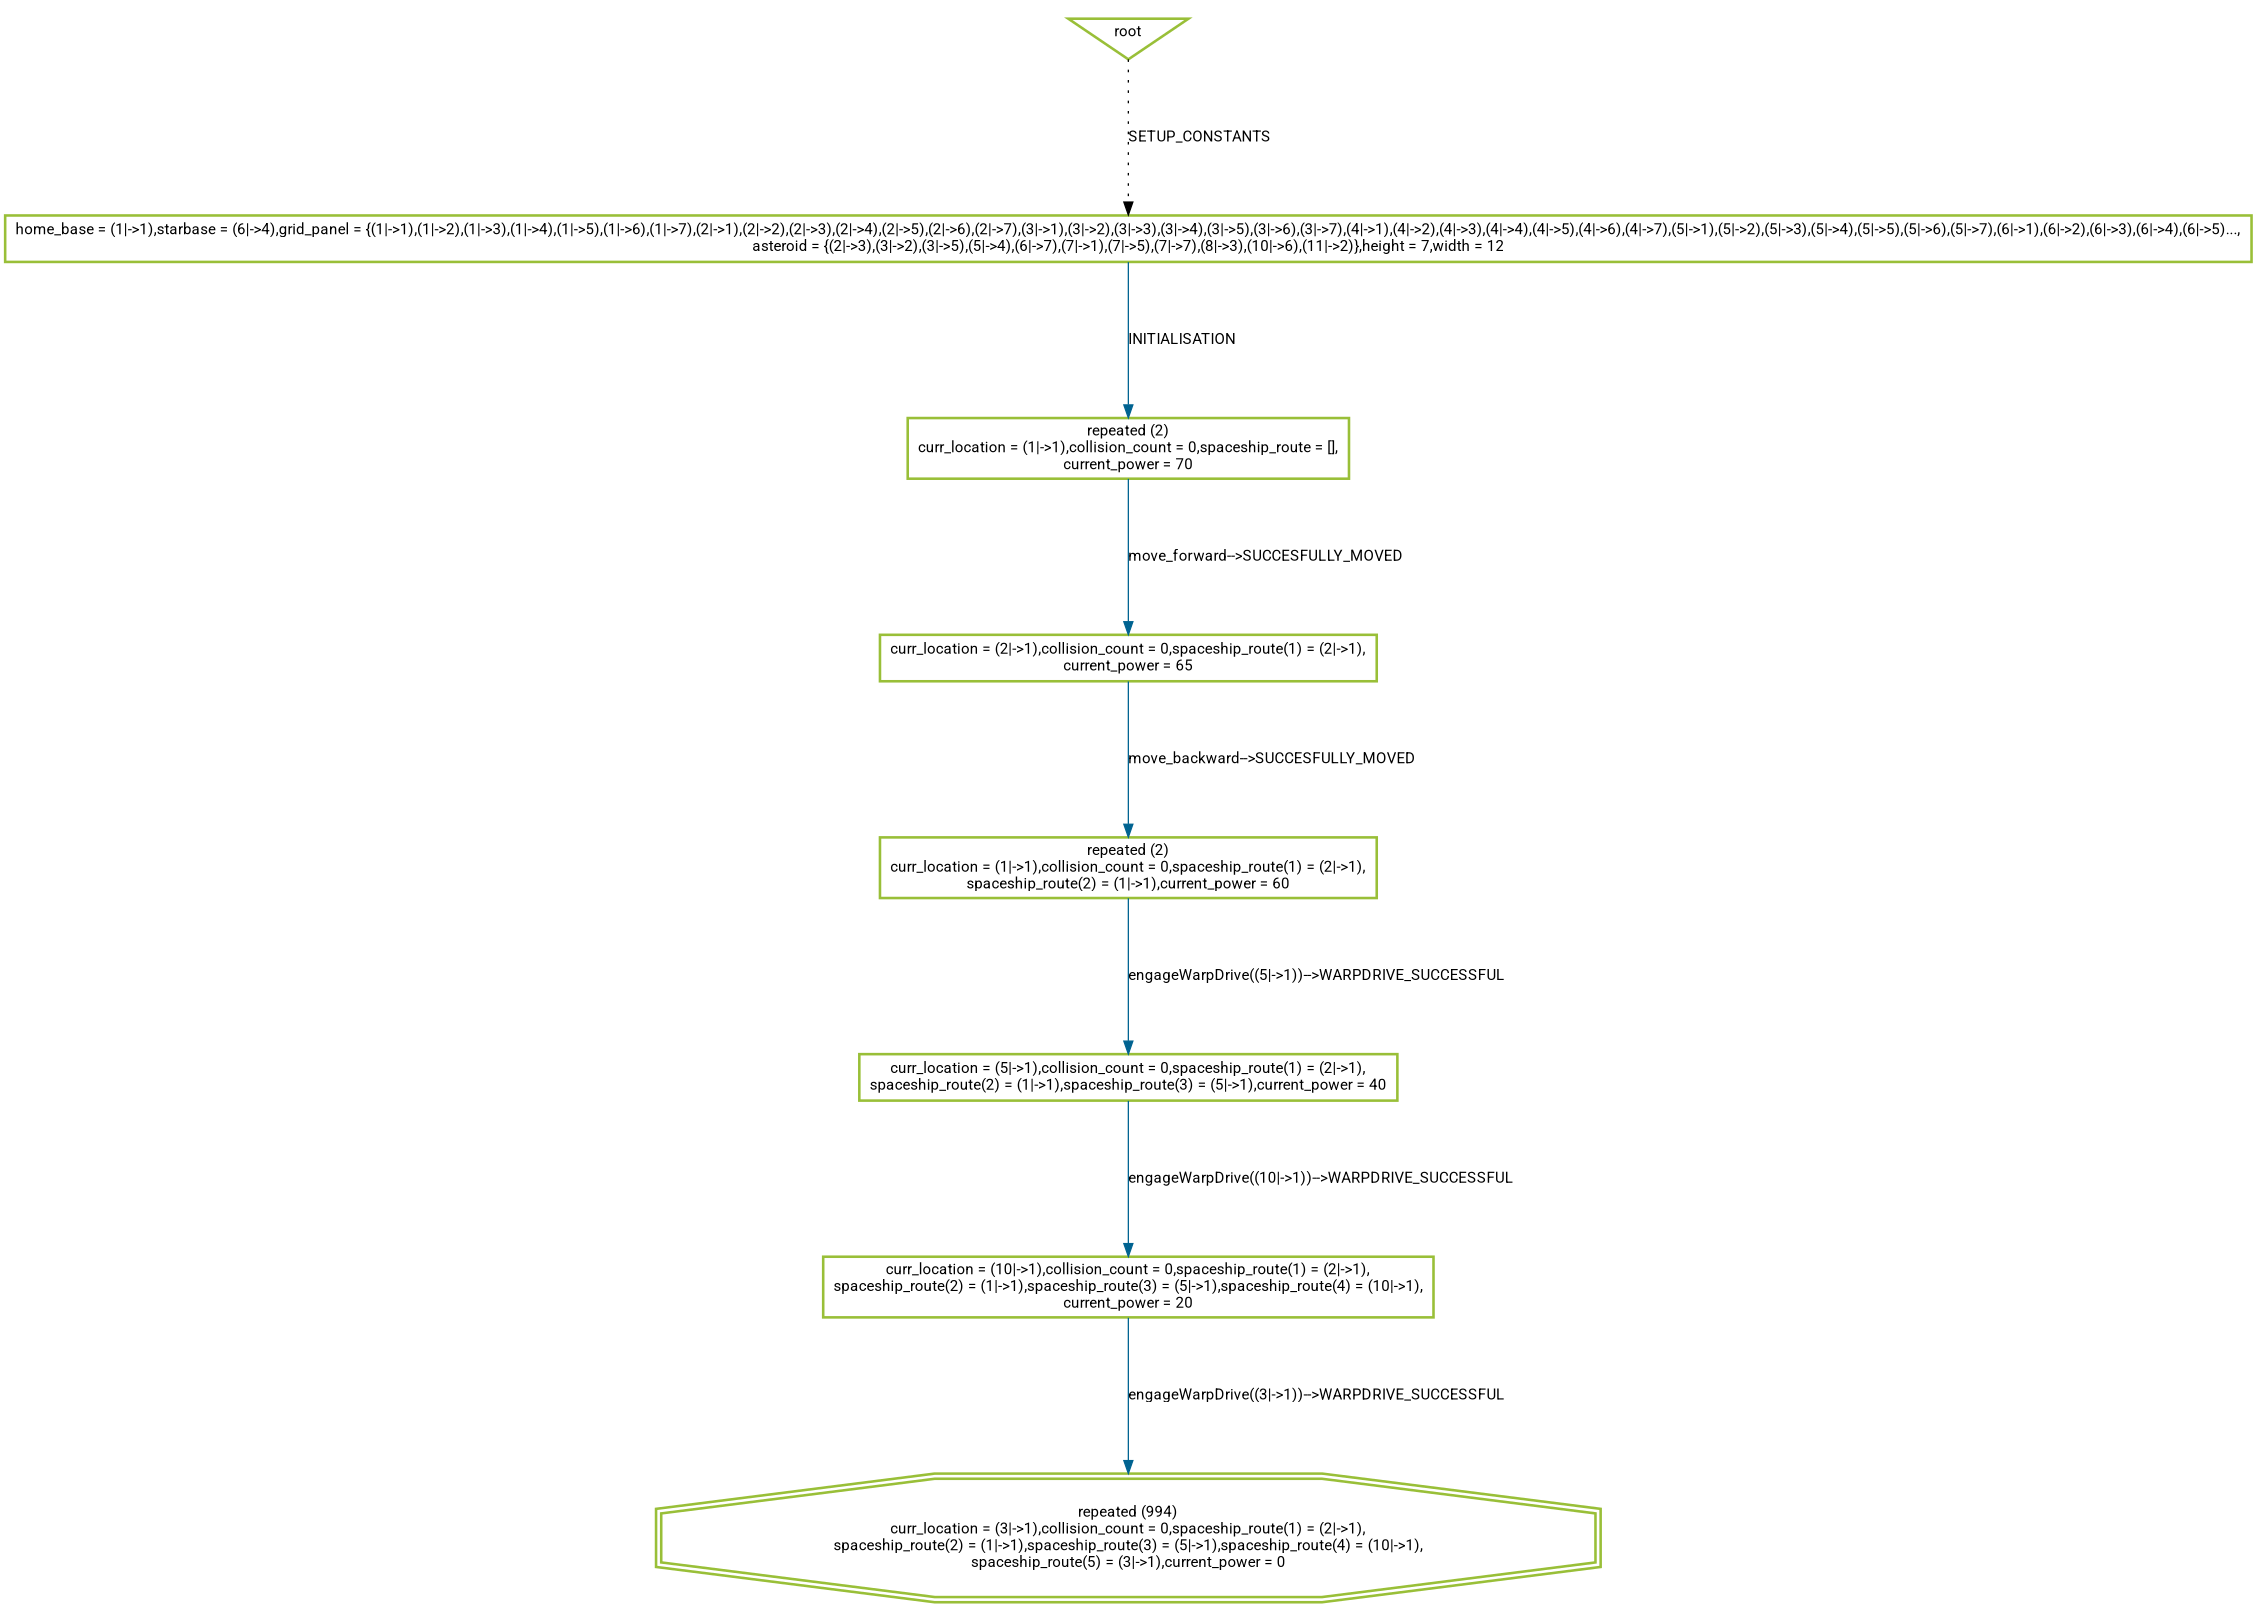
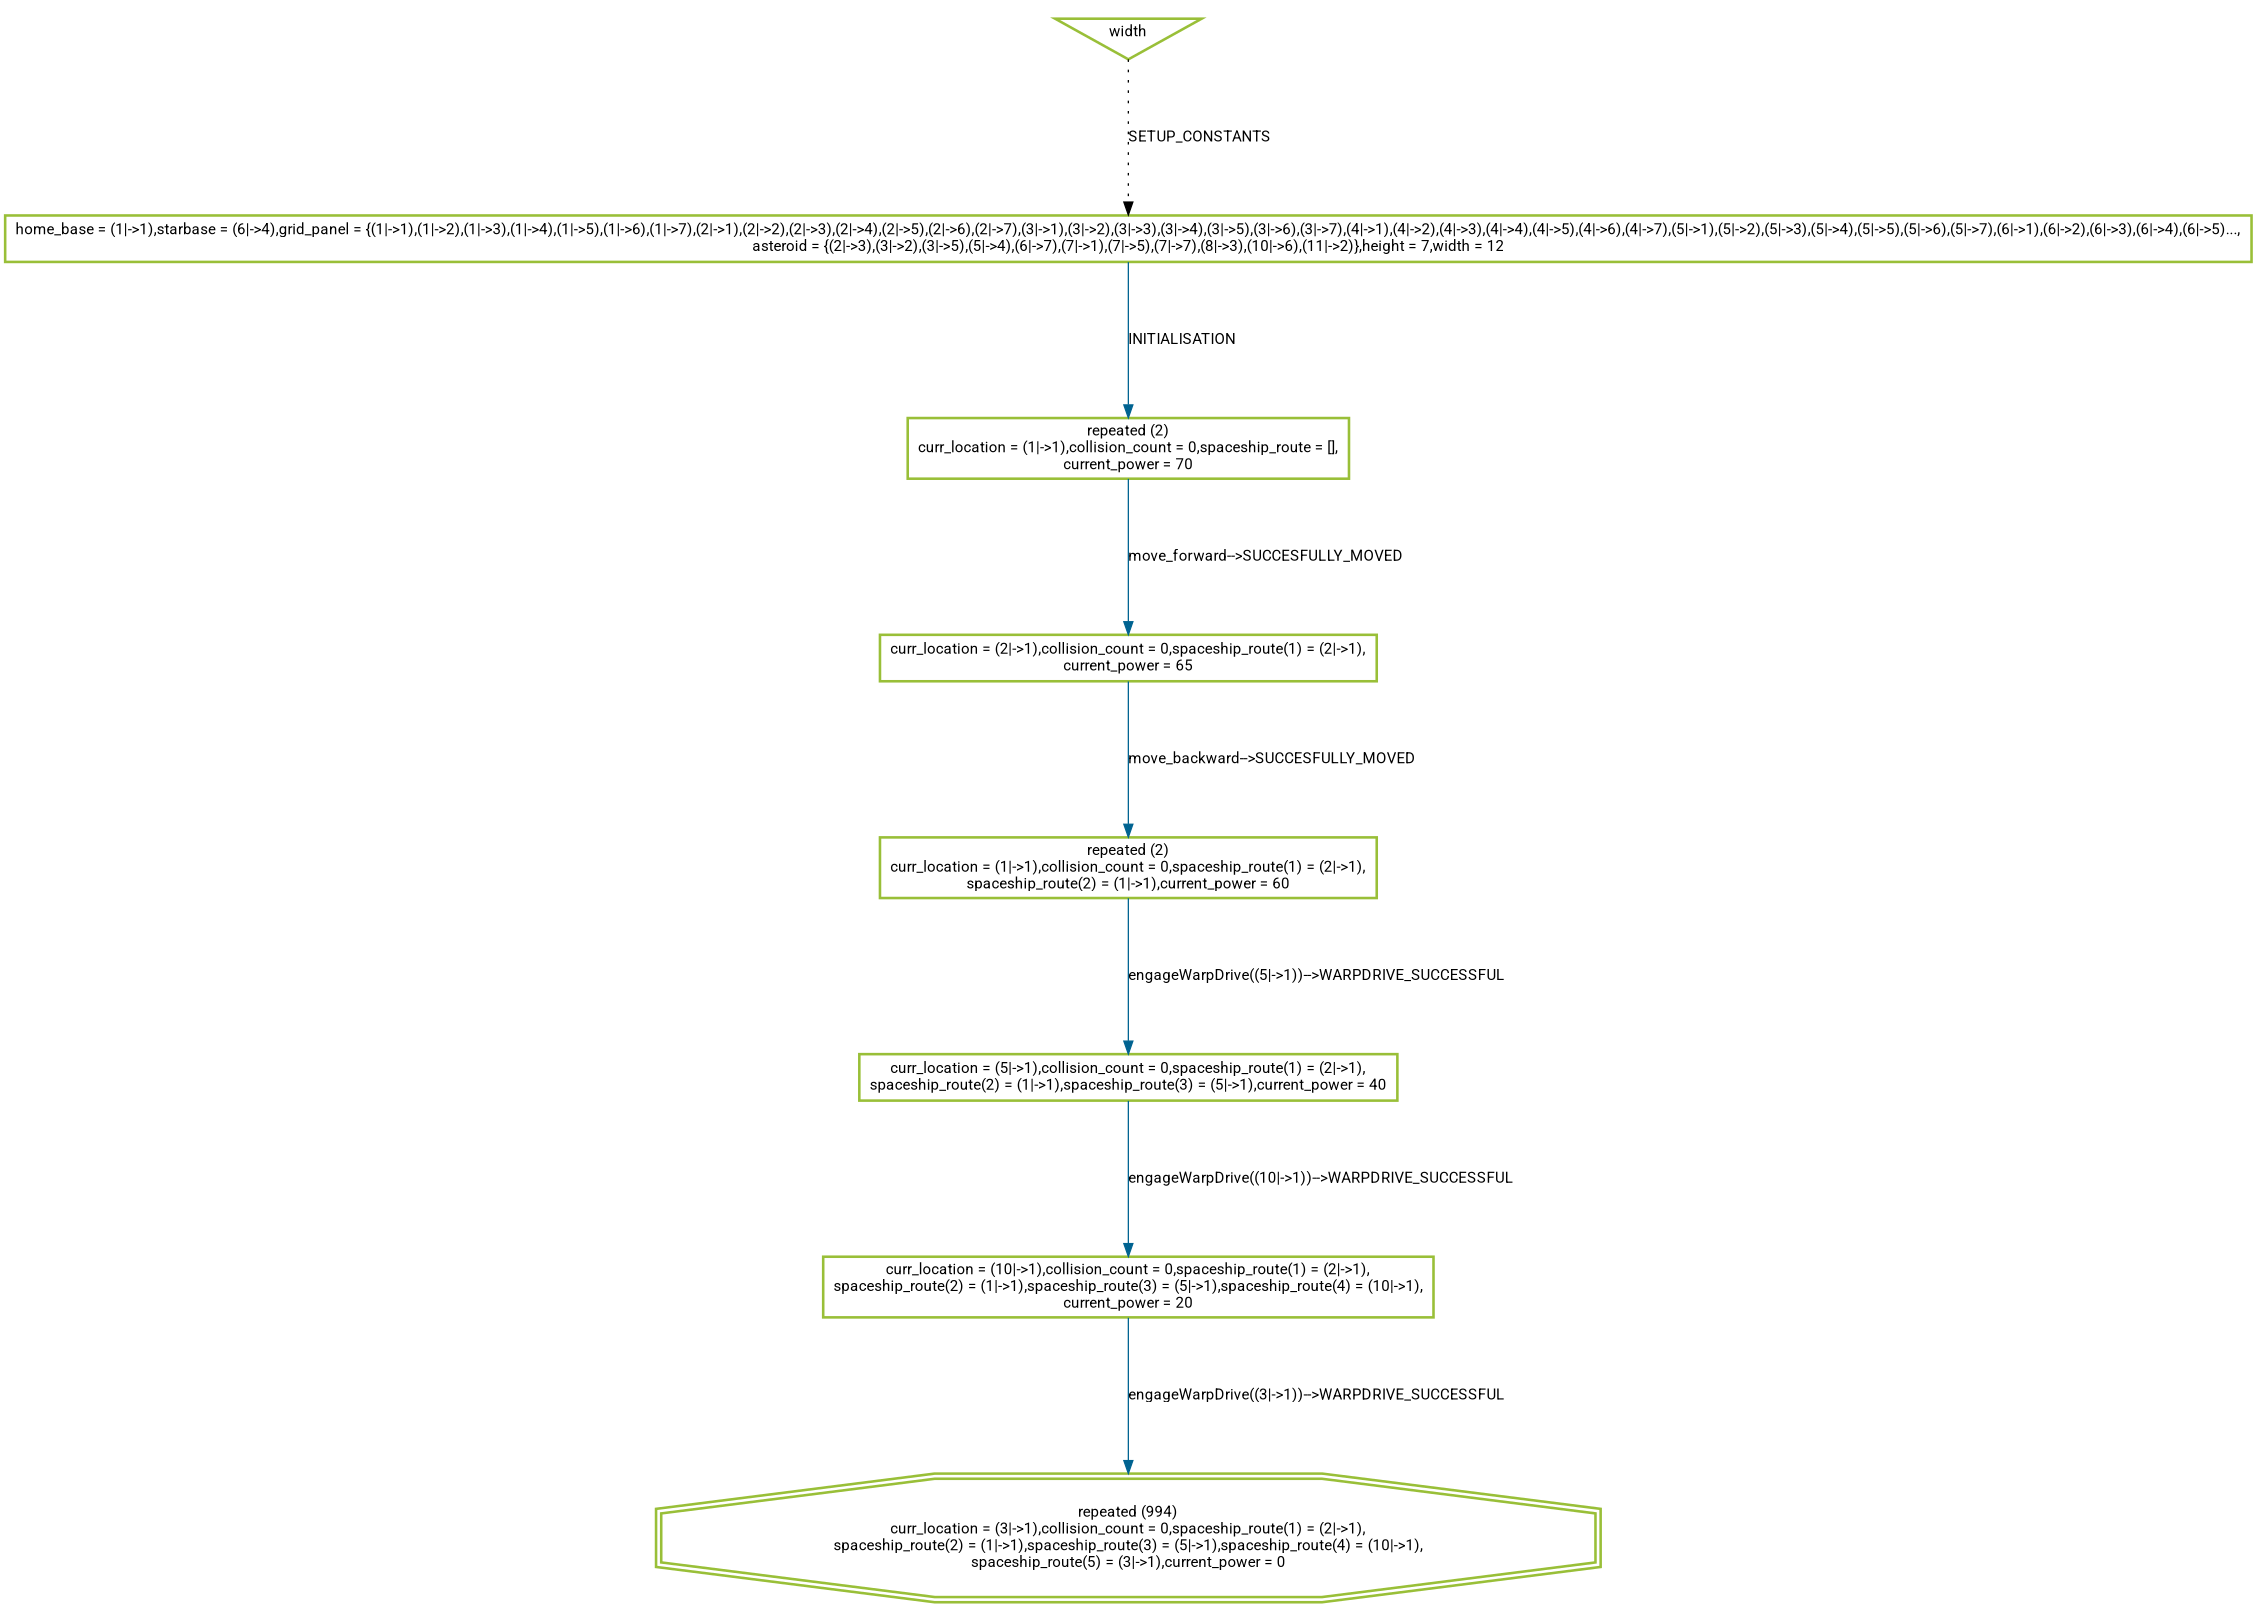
node "root": label "root" -> "width"
